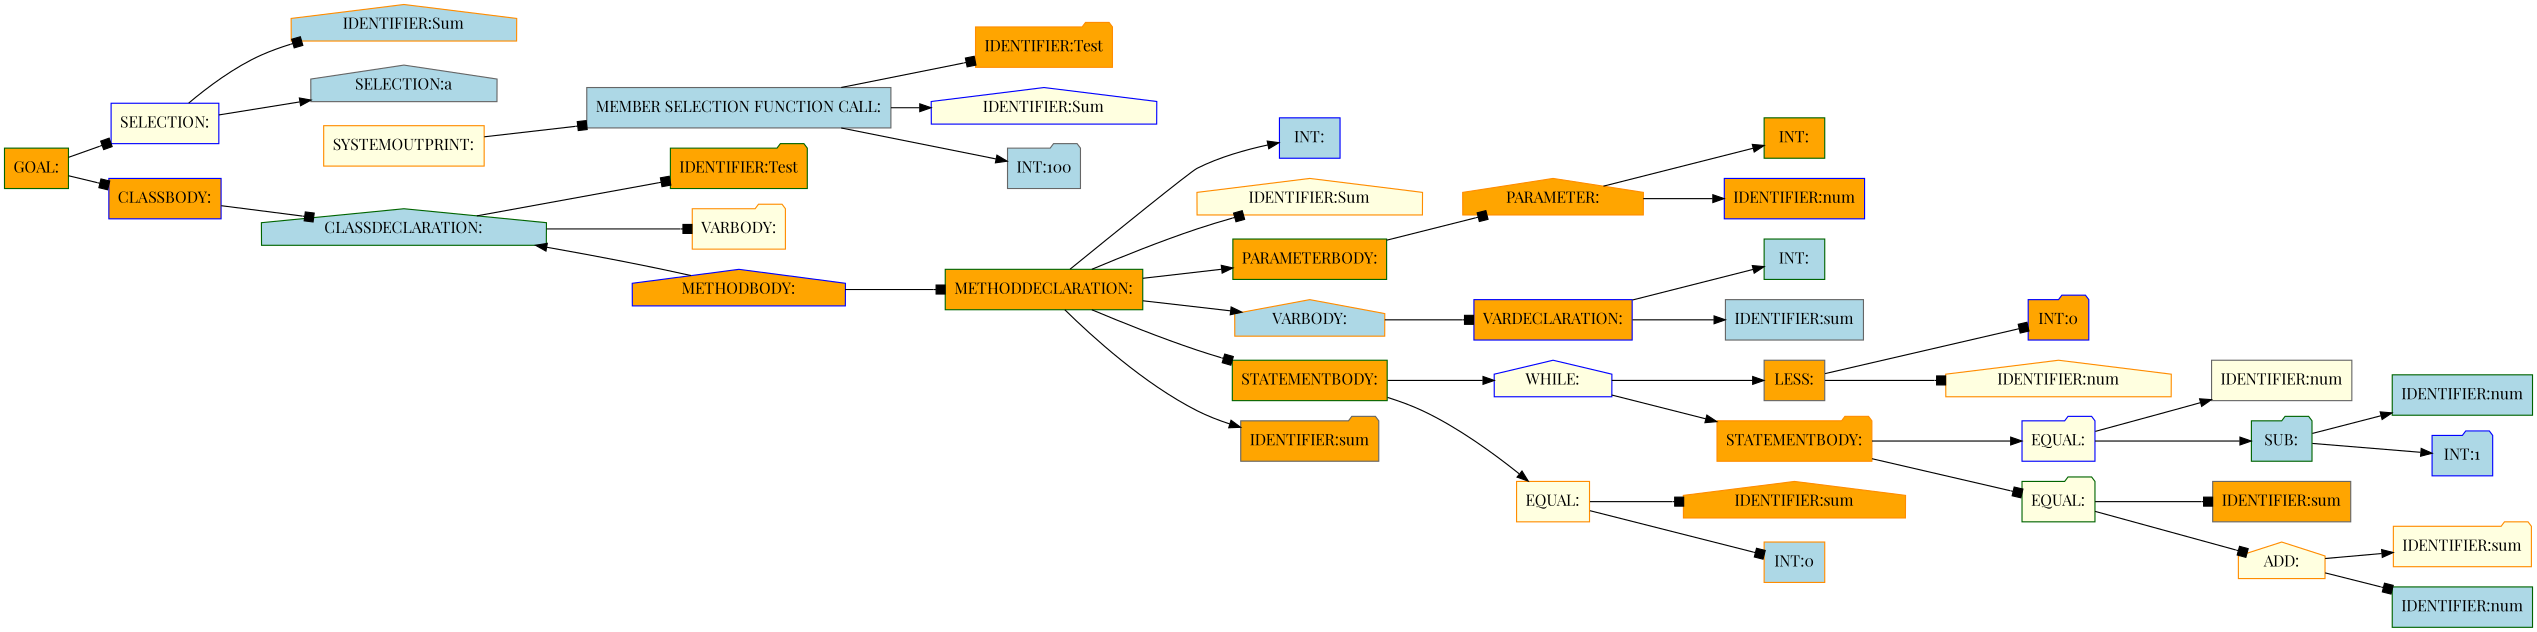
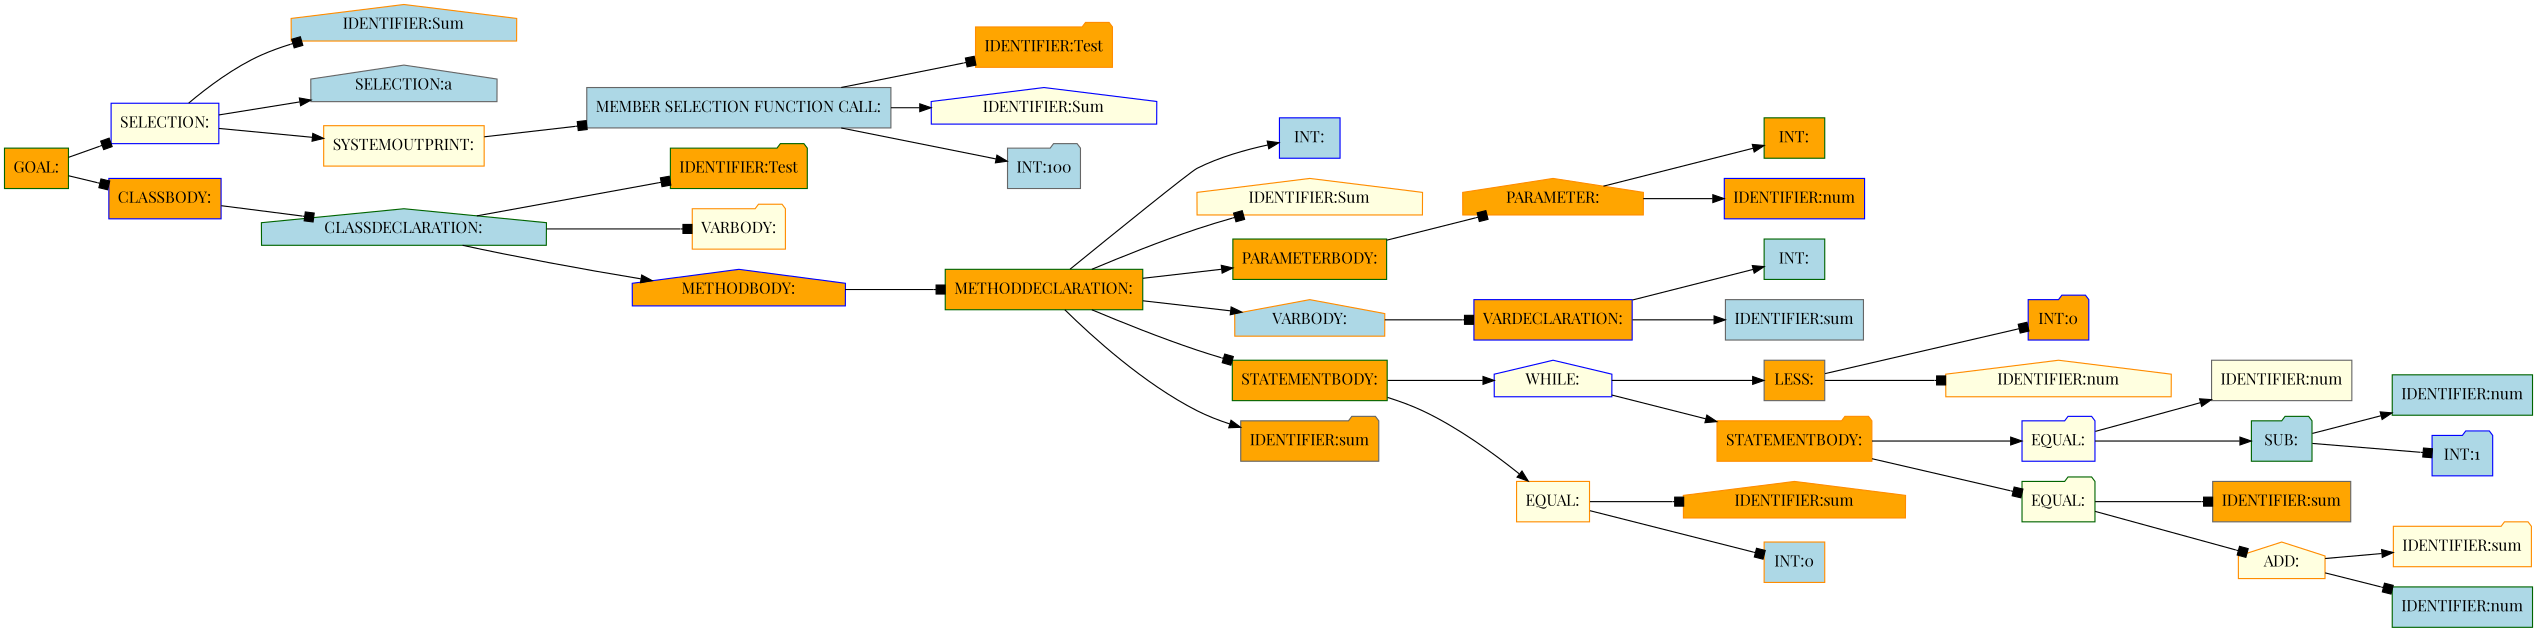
edge "SELECTION:" -> "SYSTEMOUTPRINT:": added
edge "METHODBODY:" -> "CLASSDECLARATION:": reversed
edge "SUB:" -> "INT:1": arrowhead normal -> box
